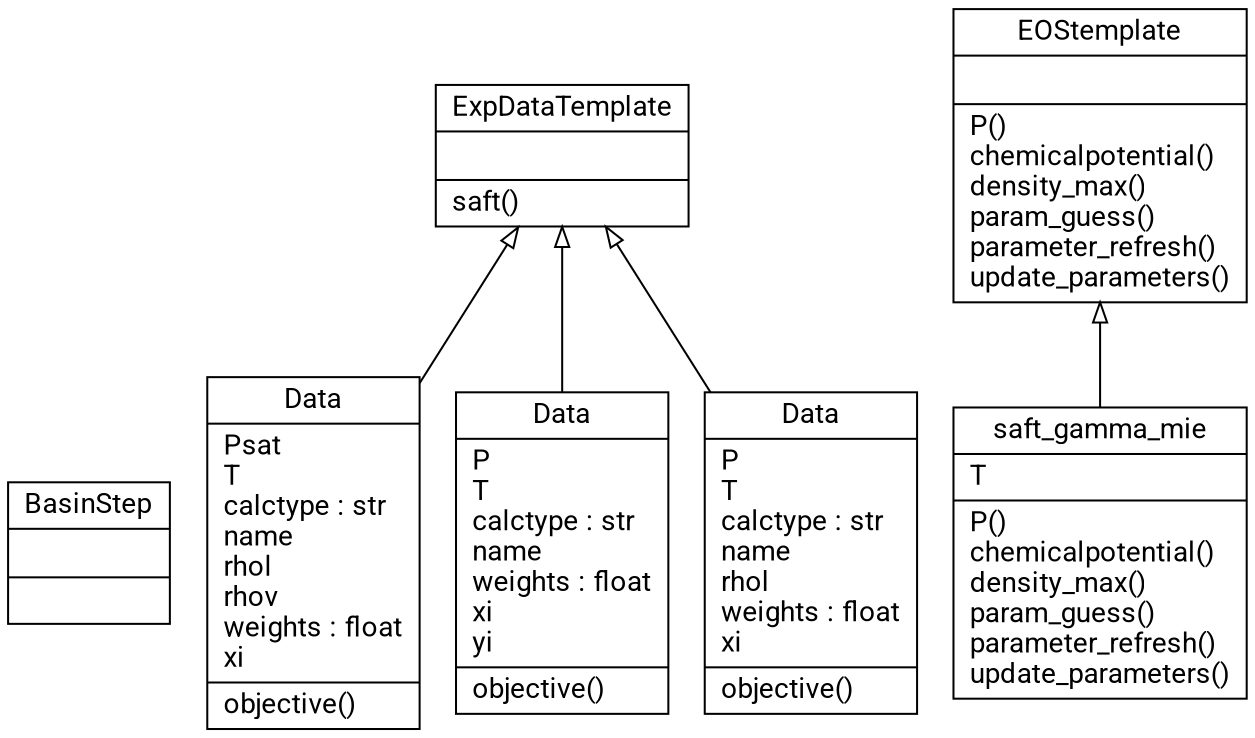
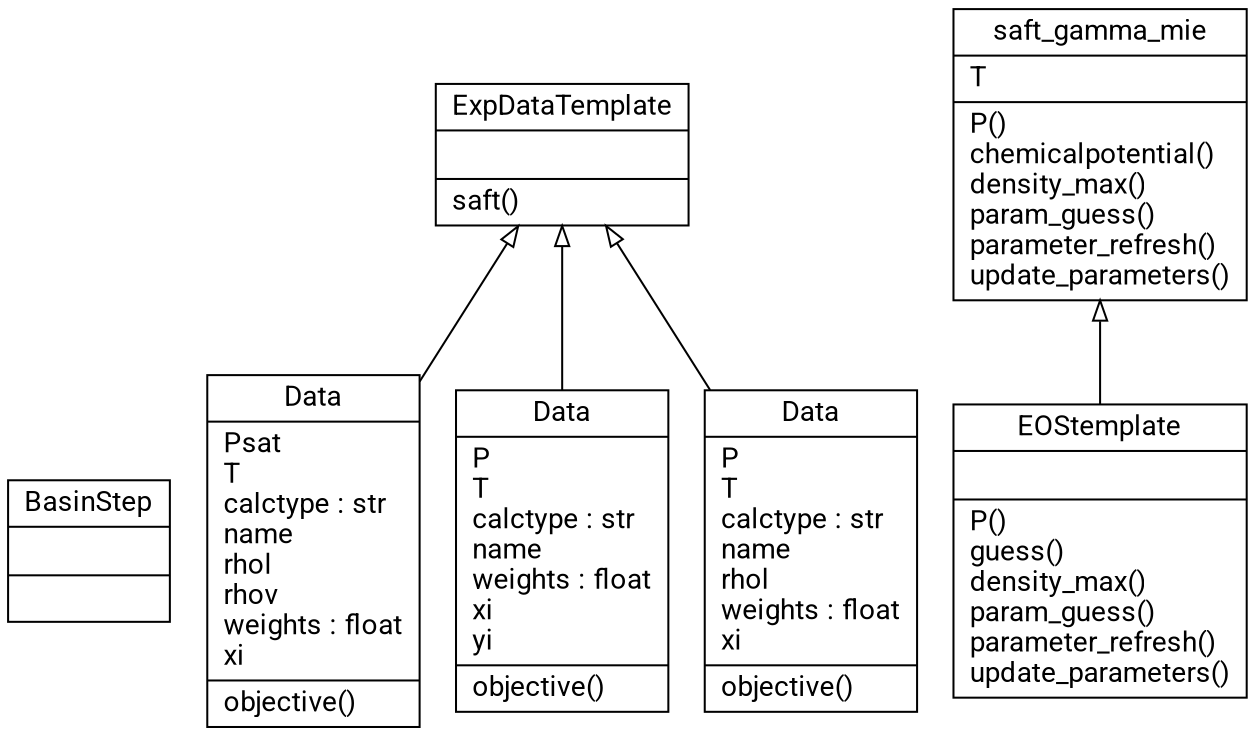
node "EOStemplate": text "chemicalpotential()" -> "guess()"
edge "saft_gamma_mie" -> "EOStemplate": reversed
